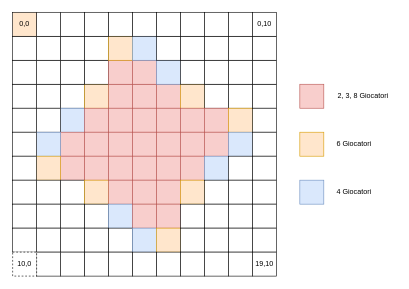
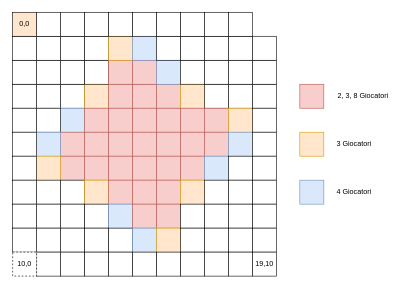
node "0,10": removed
node "6 Giocatori": label "6 Giocatori" -> "3 Giocatori"
